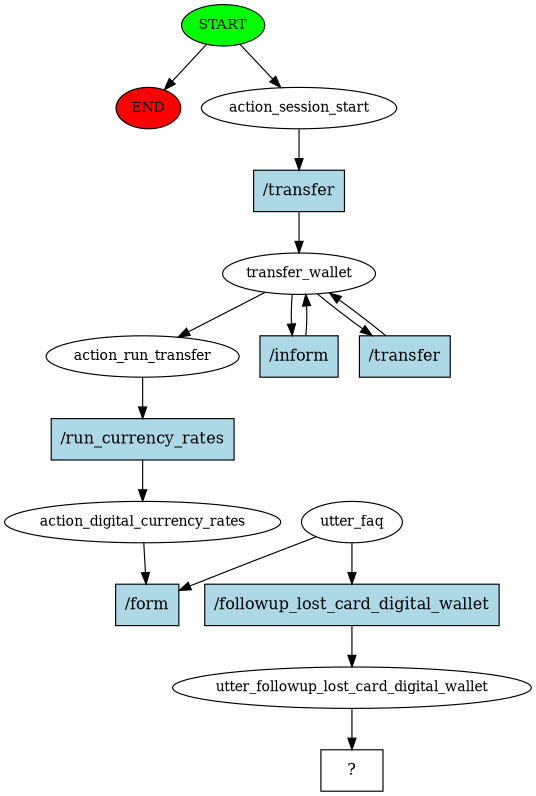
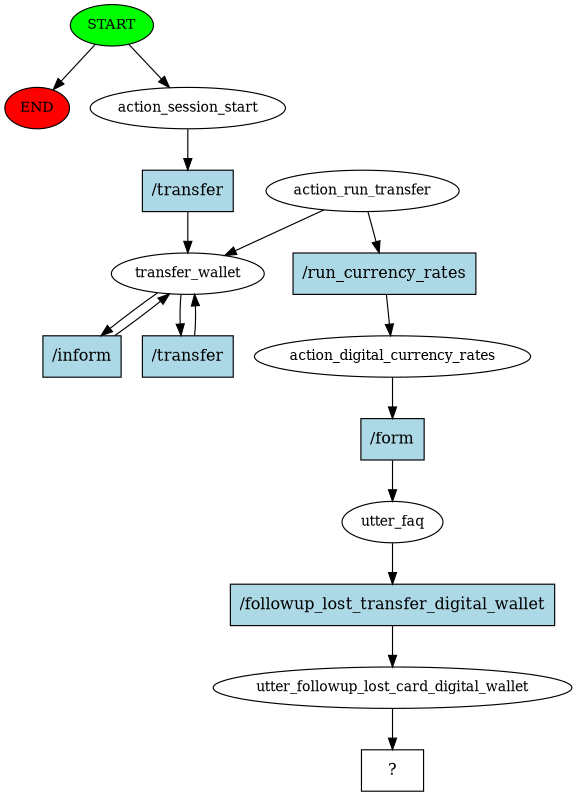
edge "transfer_wallet" -> "action_run_transfer": reversed
edge "utter_faq" -> "/form": reversed
node "/followup_lost_card_digital_wallet": label "/followup_lost_card_digital_wallet" -> "/followup_lost_transfer_digital_wallet"
